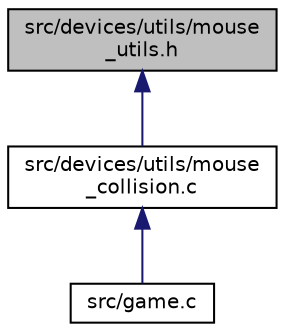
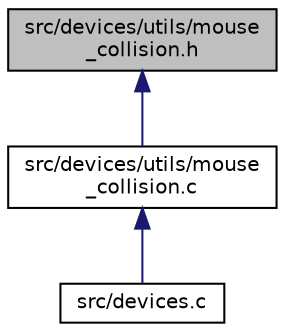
node "src/devices/utils/mouse _utils.h": label "src/devices/utils/mouse _utils.h" -> "src/devices/utils/mouse _collision.h"
node "src/game.c": label "src/game.c" -> "src/devices.c"
